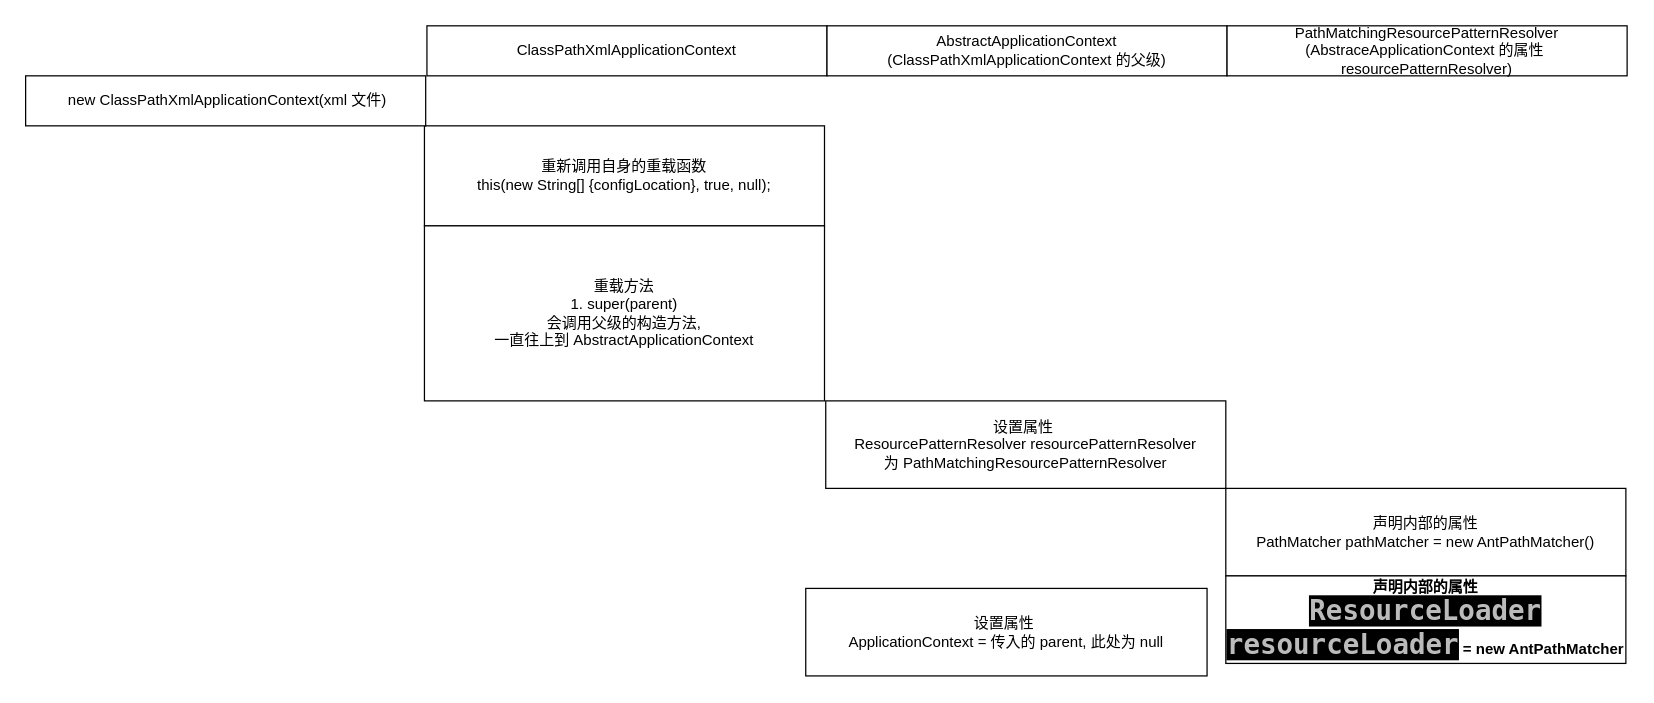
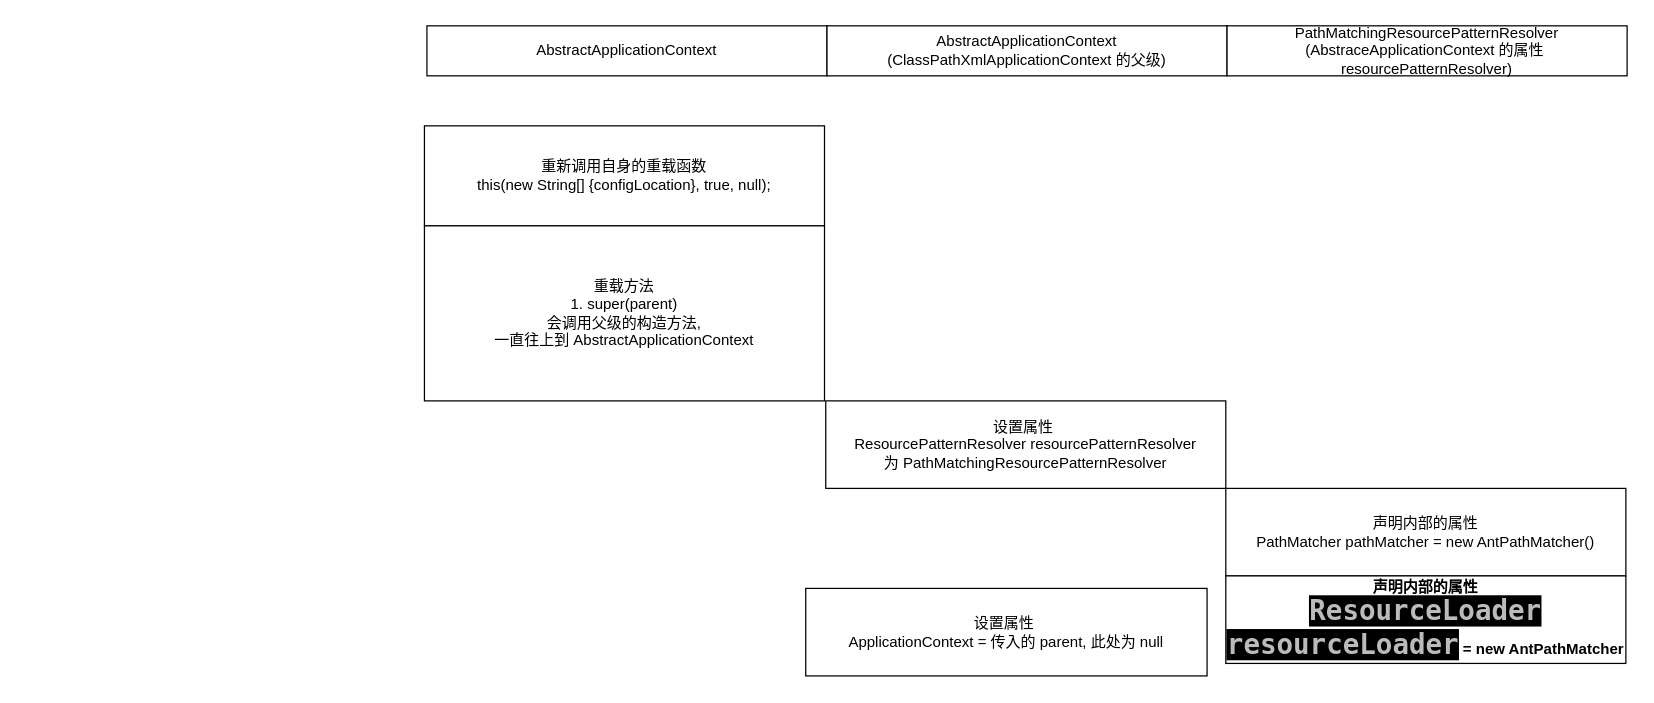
node "ClassPathXmlApplicationContext": label "ClassPathXmlApplicationContext" -> "AbstractApplicationContext"
node "new ClassPathXmlApplicationContext(xml 文件)": removed
